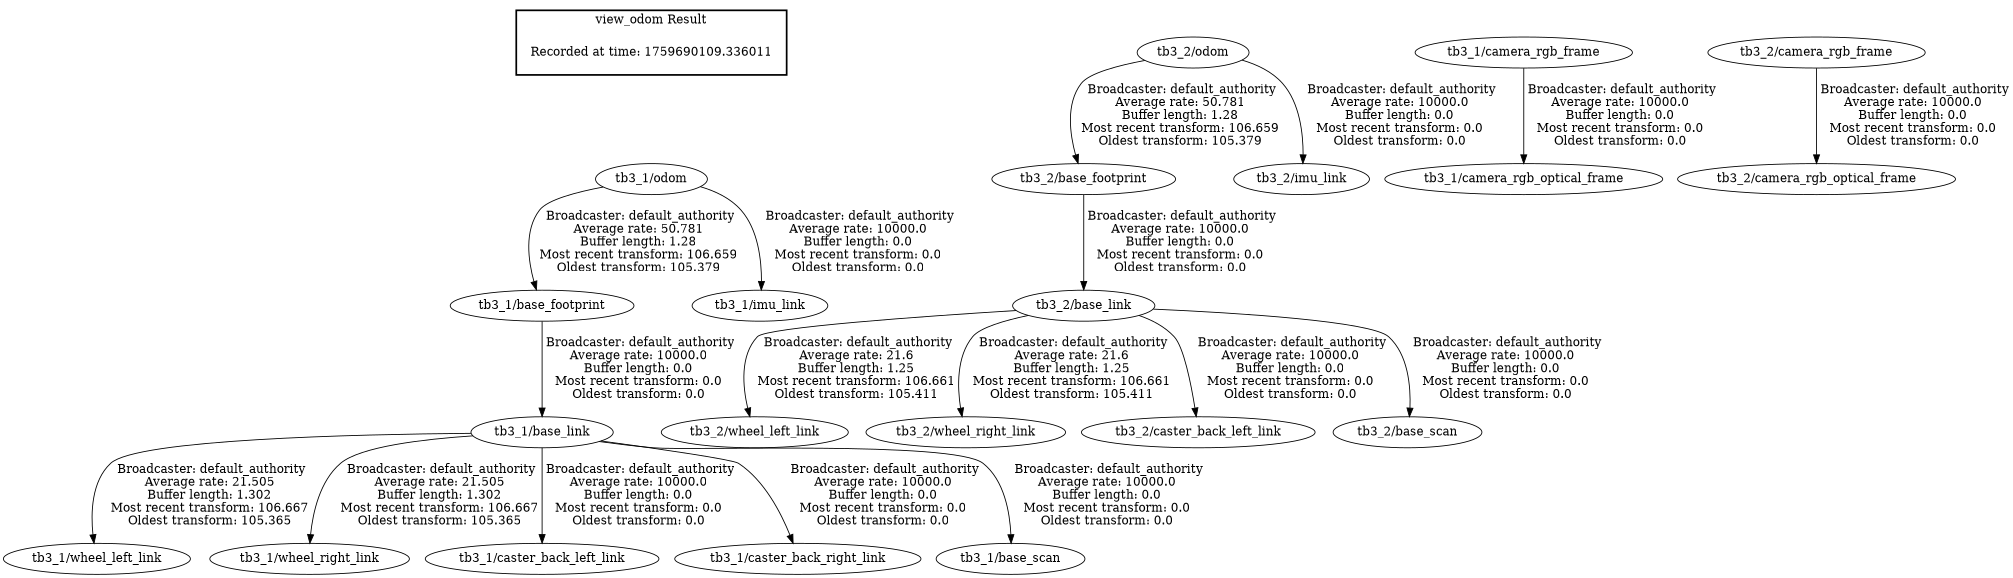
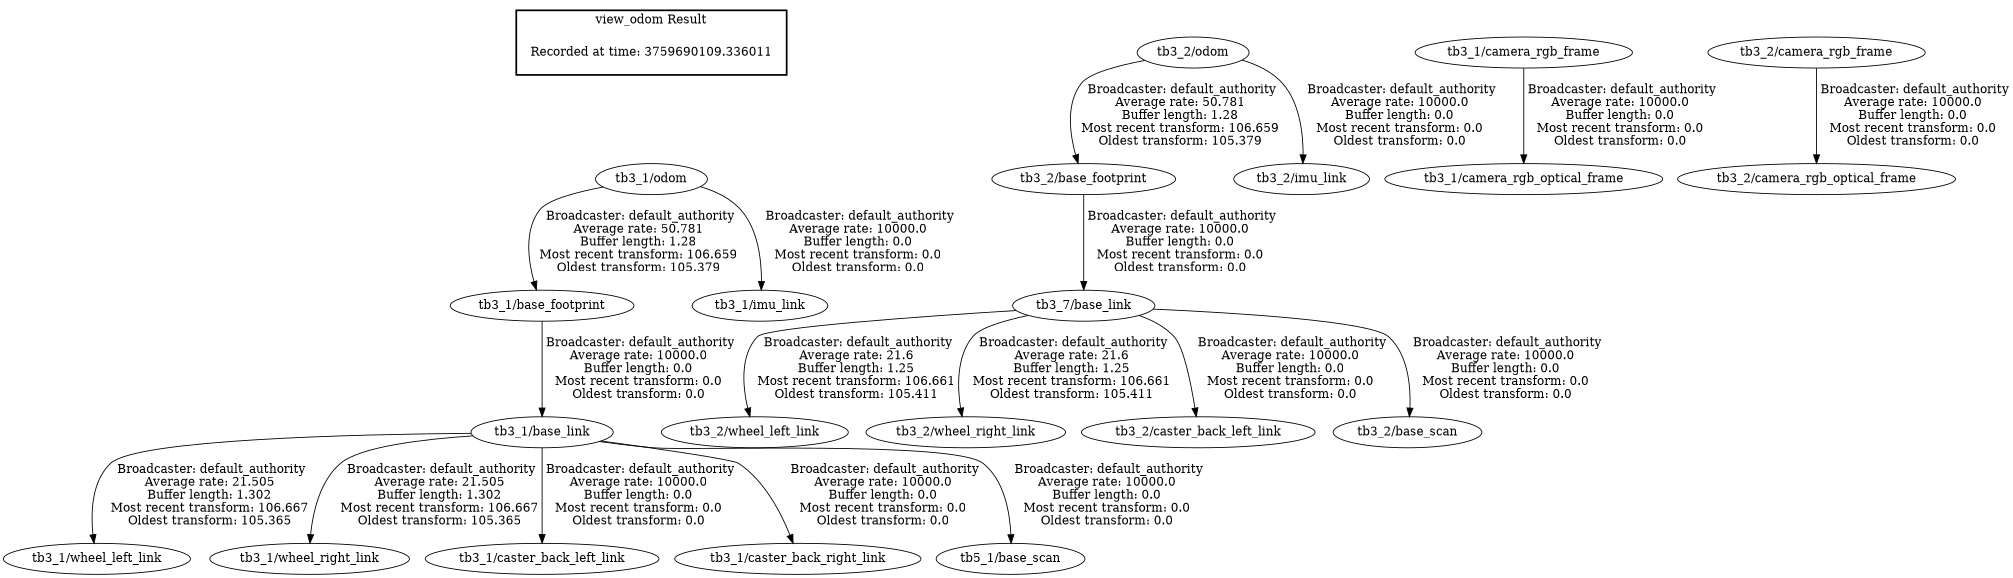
node "Recorded at time: 1759690109.336011": label "Recorded at time: 1759690109.336011" -> "Recorded at time: 3759690109.336011"
node "tb3_2/base_link": label "tb3_2/base_link" -> "tb3_7/base_link"
node "tb3_1/base_scan": label "tb3_1/base_scan" -> "tb5_1/base_scan"
